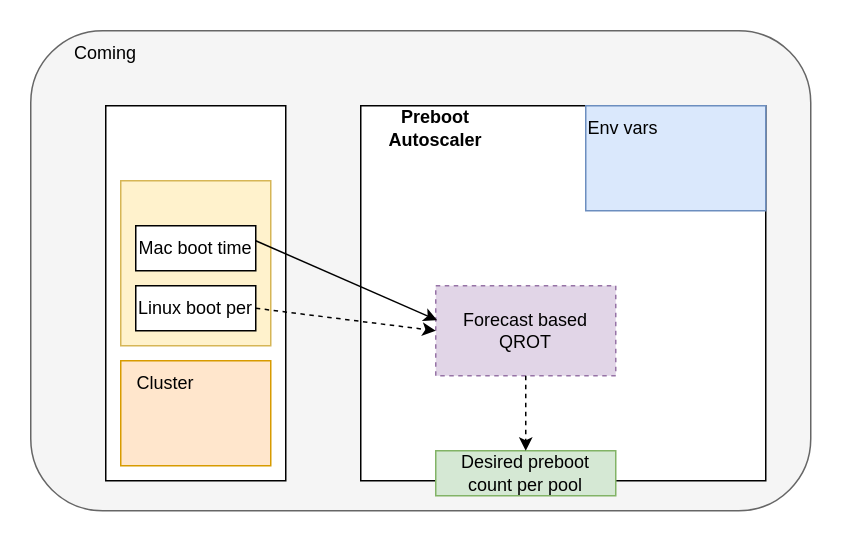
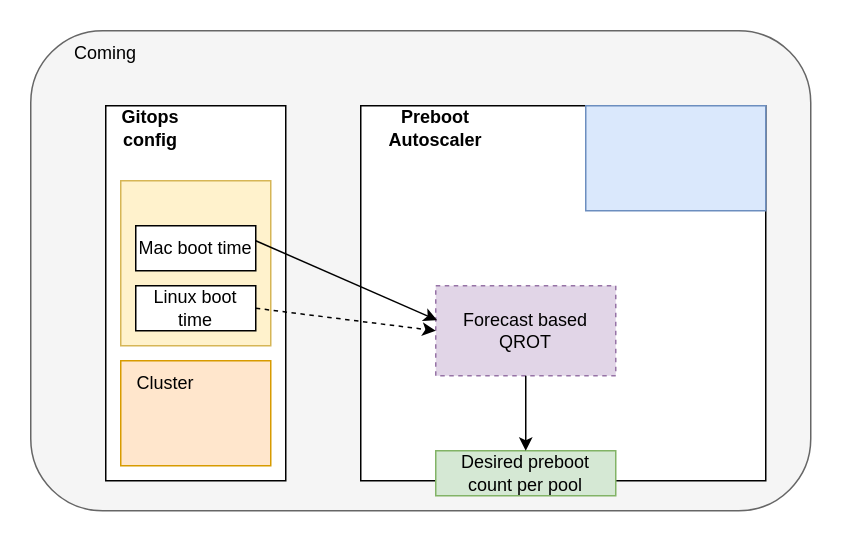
node "Gitops config": added
node "Env vars": removed
node "Linux boot per": label "Linux boot per" -> "Linux boot time"
edge "Forecast based QROT" -> "Desired preboot count per pool": style dashed -> solid
